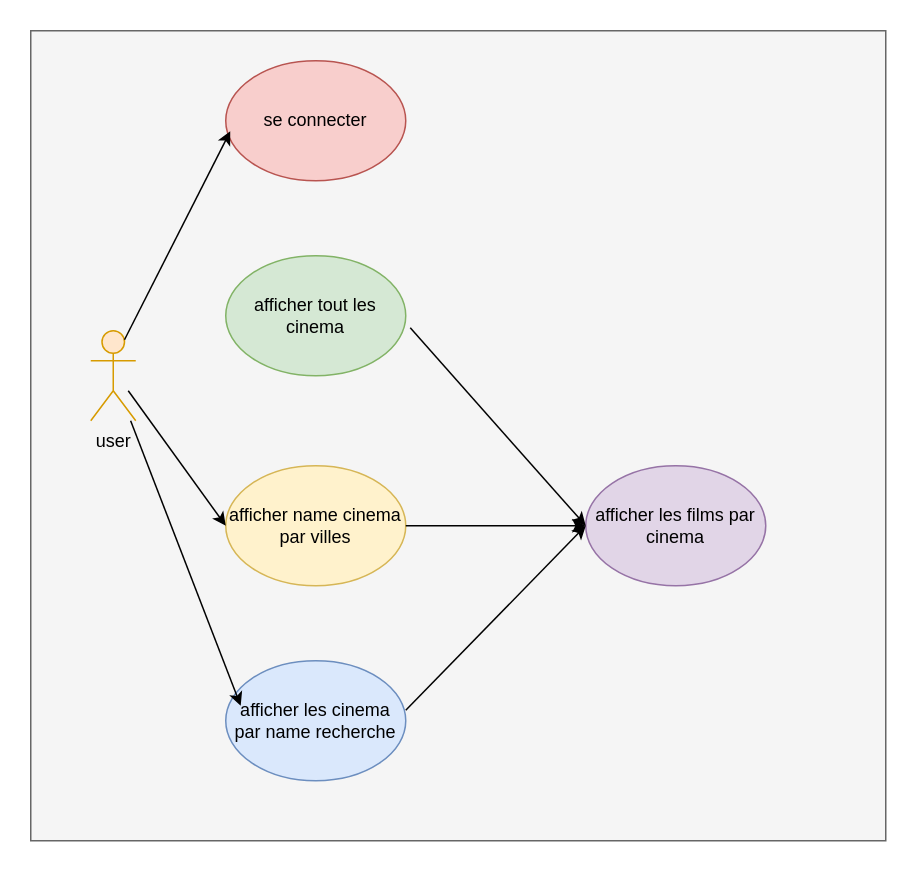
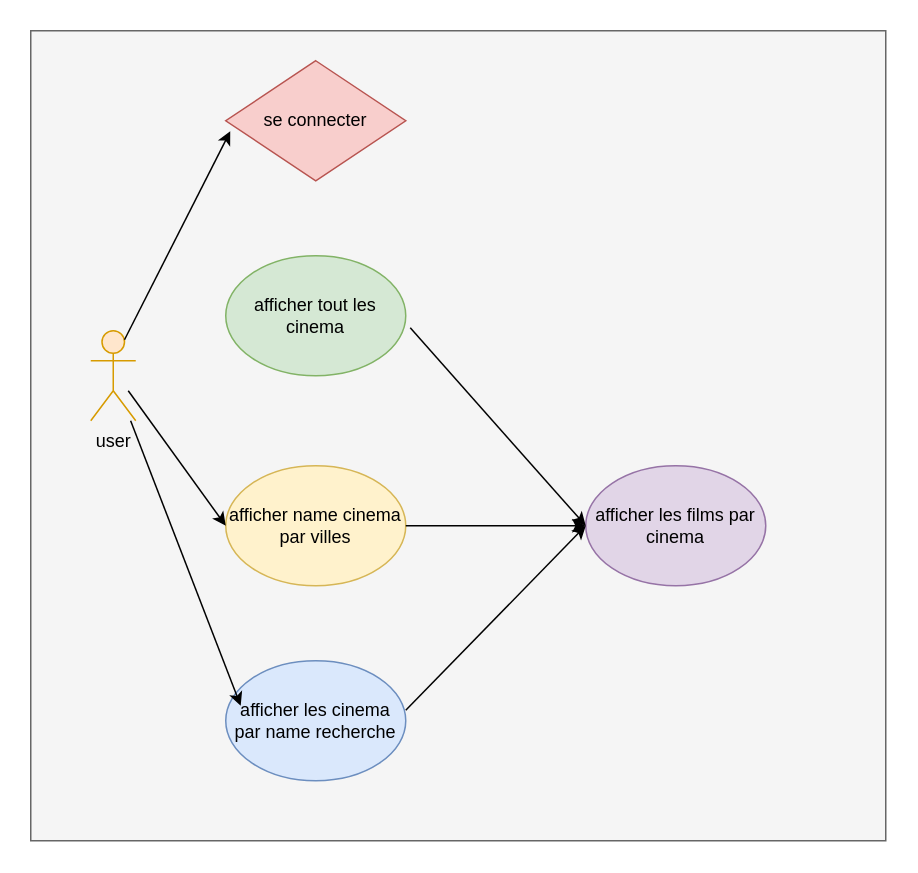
node "se connecter": shape ellipse -> diamond
